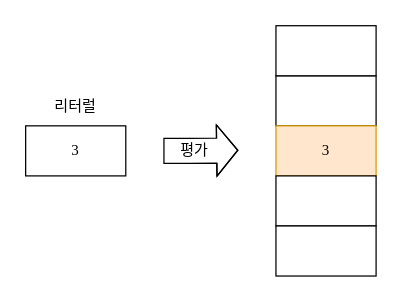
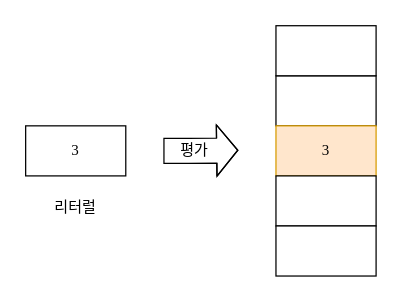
node "리터럴": moved (76, 107) -> (76, 207)
